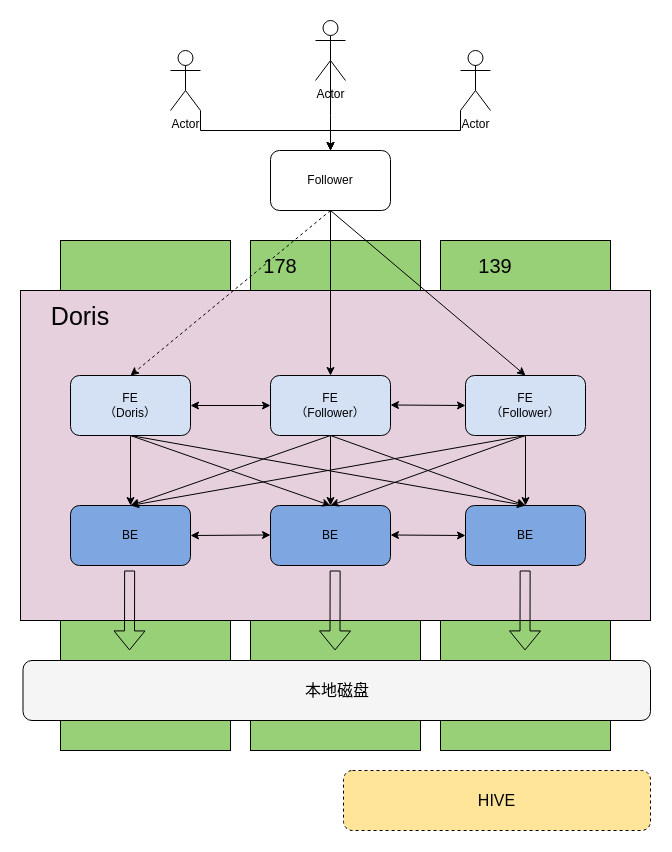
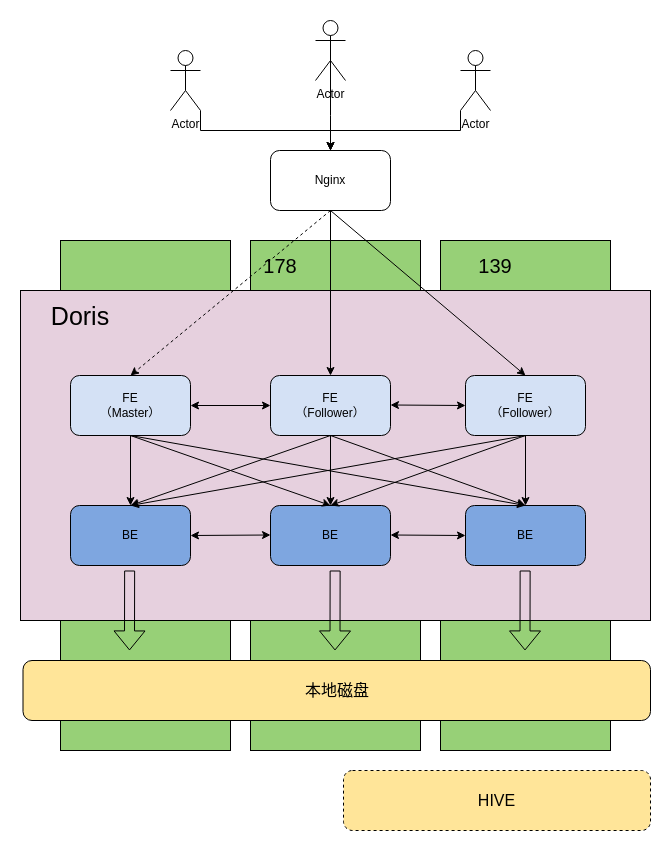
node "Follower": label "Follower" -> "Nginx"
node "FE （Doris）": label "FE （Doris）" -> "FE （Master）"
node "本地磁盘": fillcolor #f5f5f5 -> #ffe599
